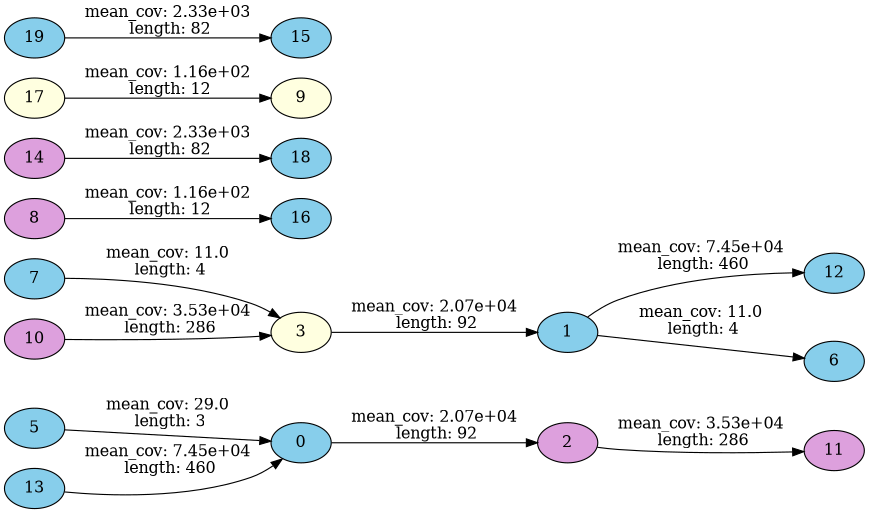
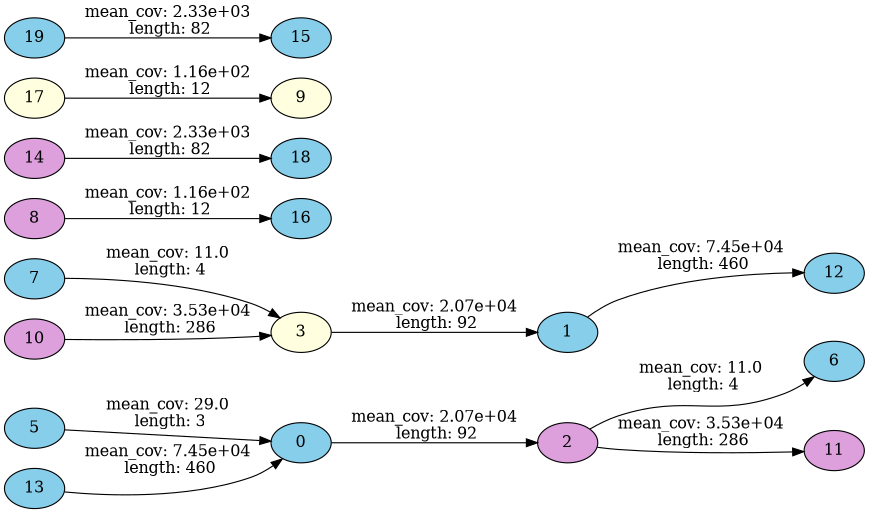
edge "1" -> "6": now "2" -> "6"
